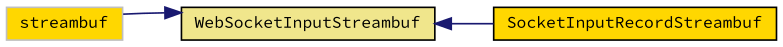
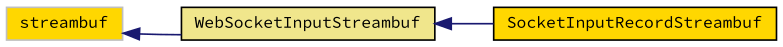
edge "streambuf" -> "WebSocketInputStreambuf": reversed
